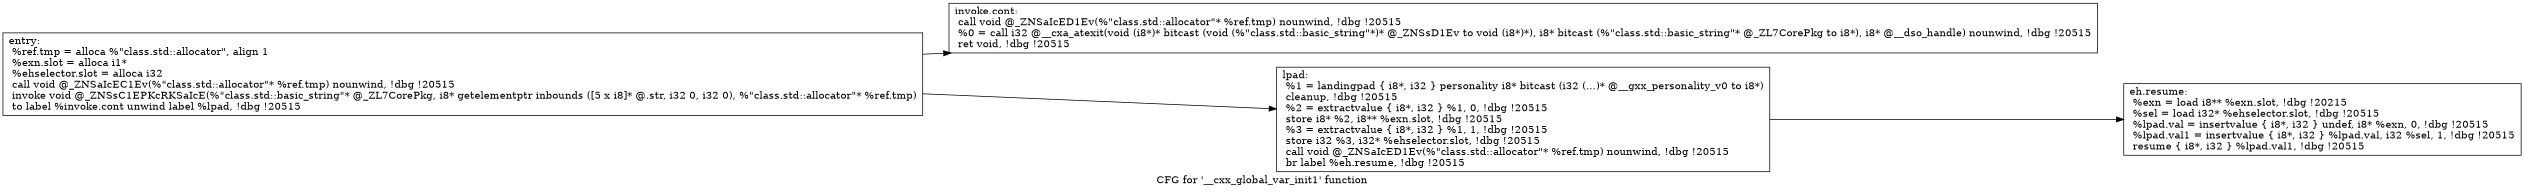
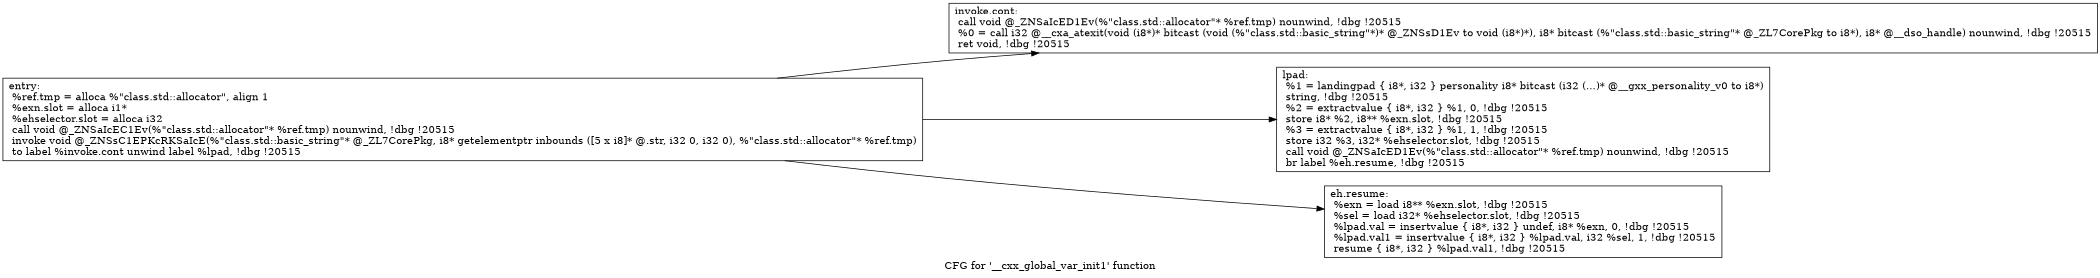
node "lpad:": text "cleanup, !dbg !20515" -> "string, !dbg !20515"
node "eh.resume:": text "%exn = load i8** %exn.slot, !dbg !20215" -> "%exn = load i8** %exn.slot, !dbg !20515"
edge "lpad:" -> "eh.resume:": now "entry:" -> "eh.resume:"
